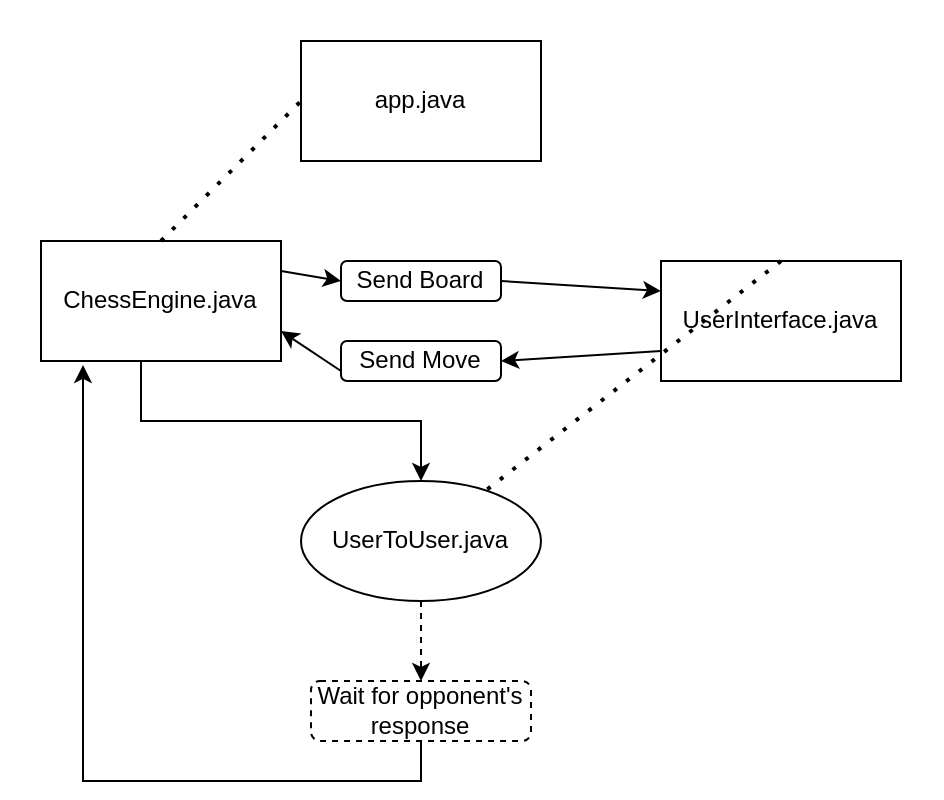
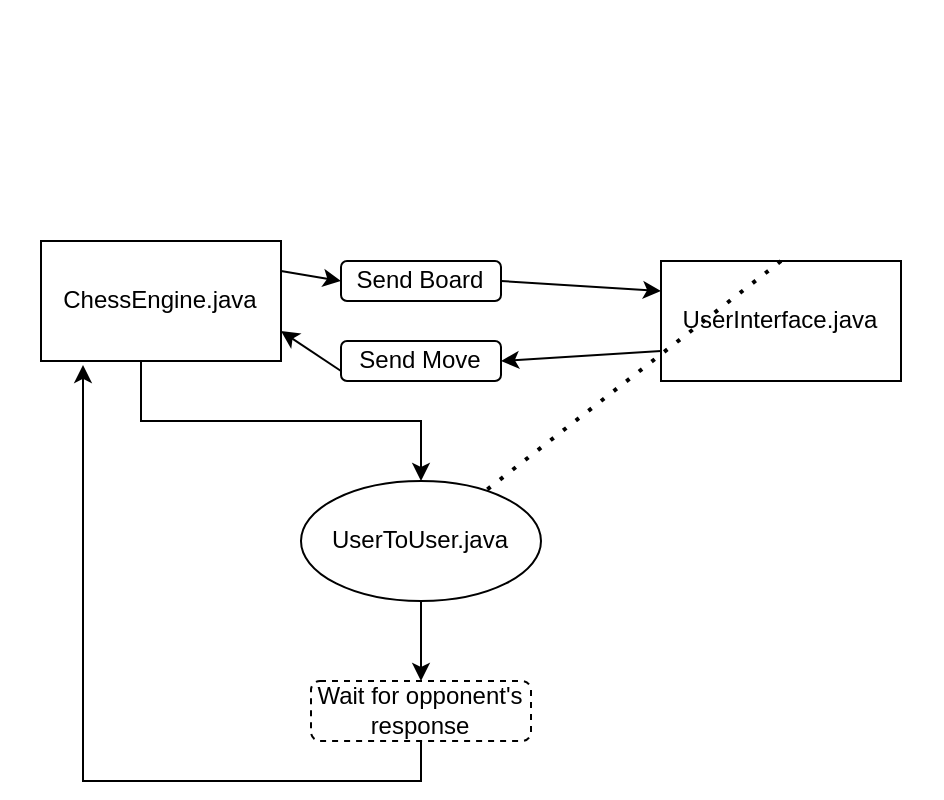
node "app.java": removed
edge "app.java" -- "ChessEngine.java": removed
edge "UserToUser.java" -> "Wait for opponent's response": style dashed -> solid
